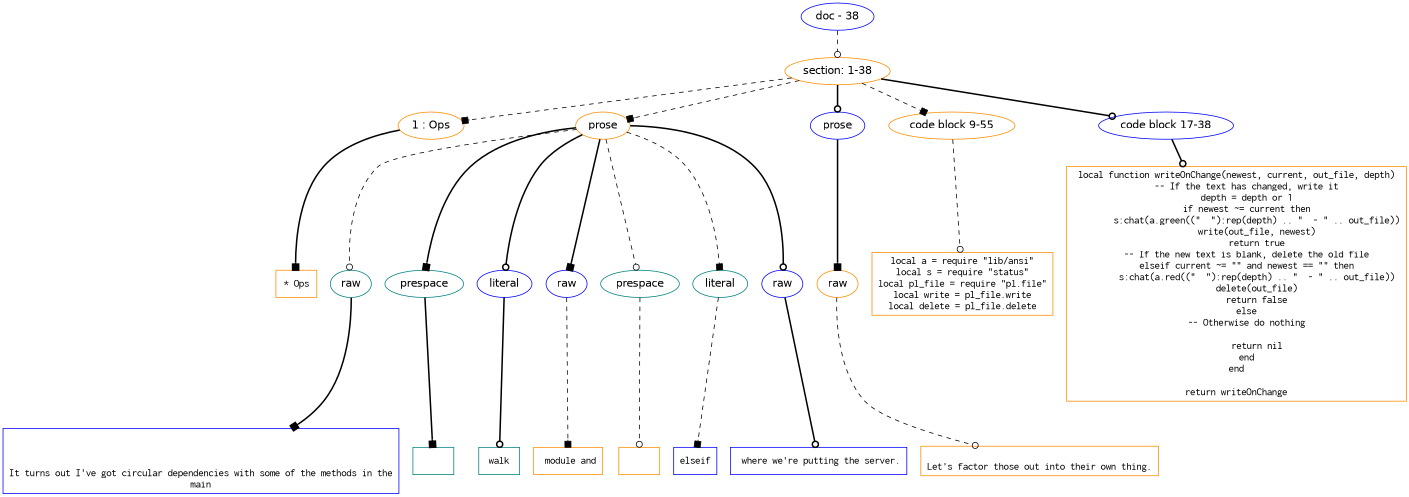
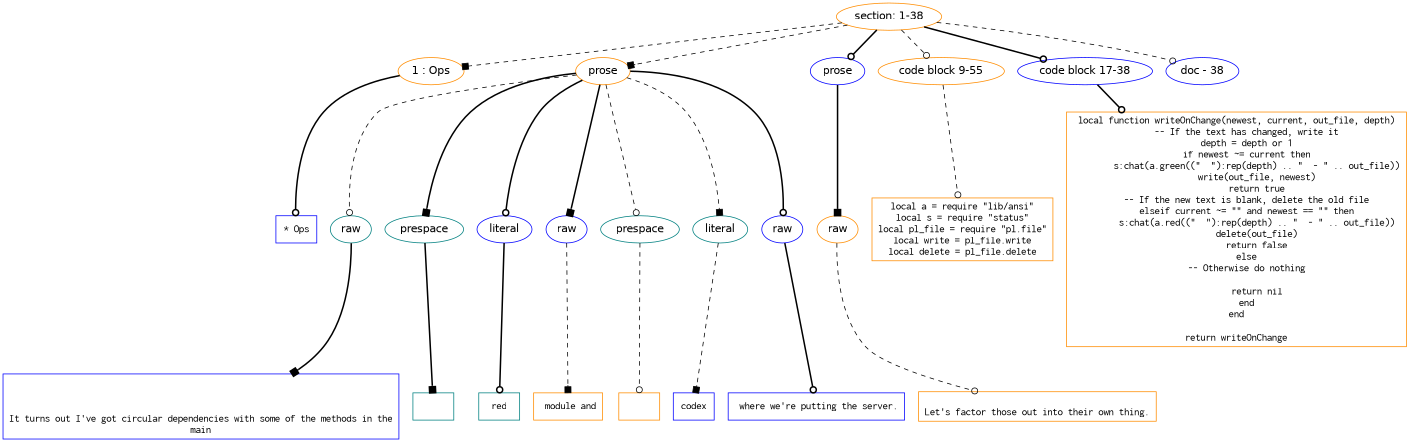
edge "doc - 38" -> "section: 1-38": reversed
edge "section: 1-38" -> "code block 9-55": arrowhead box -> odot
edge "1 : Ops" -> "* Ops": arrowhead box -> odot
node "* Ops": color darkorange -> blue
node "walk": label "walk" -> "red"
node "elseif": label "elseif" -> "codex"
